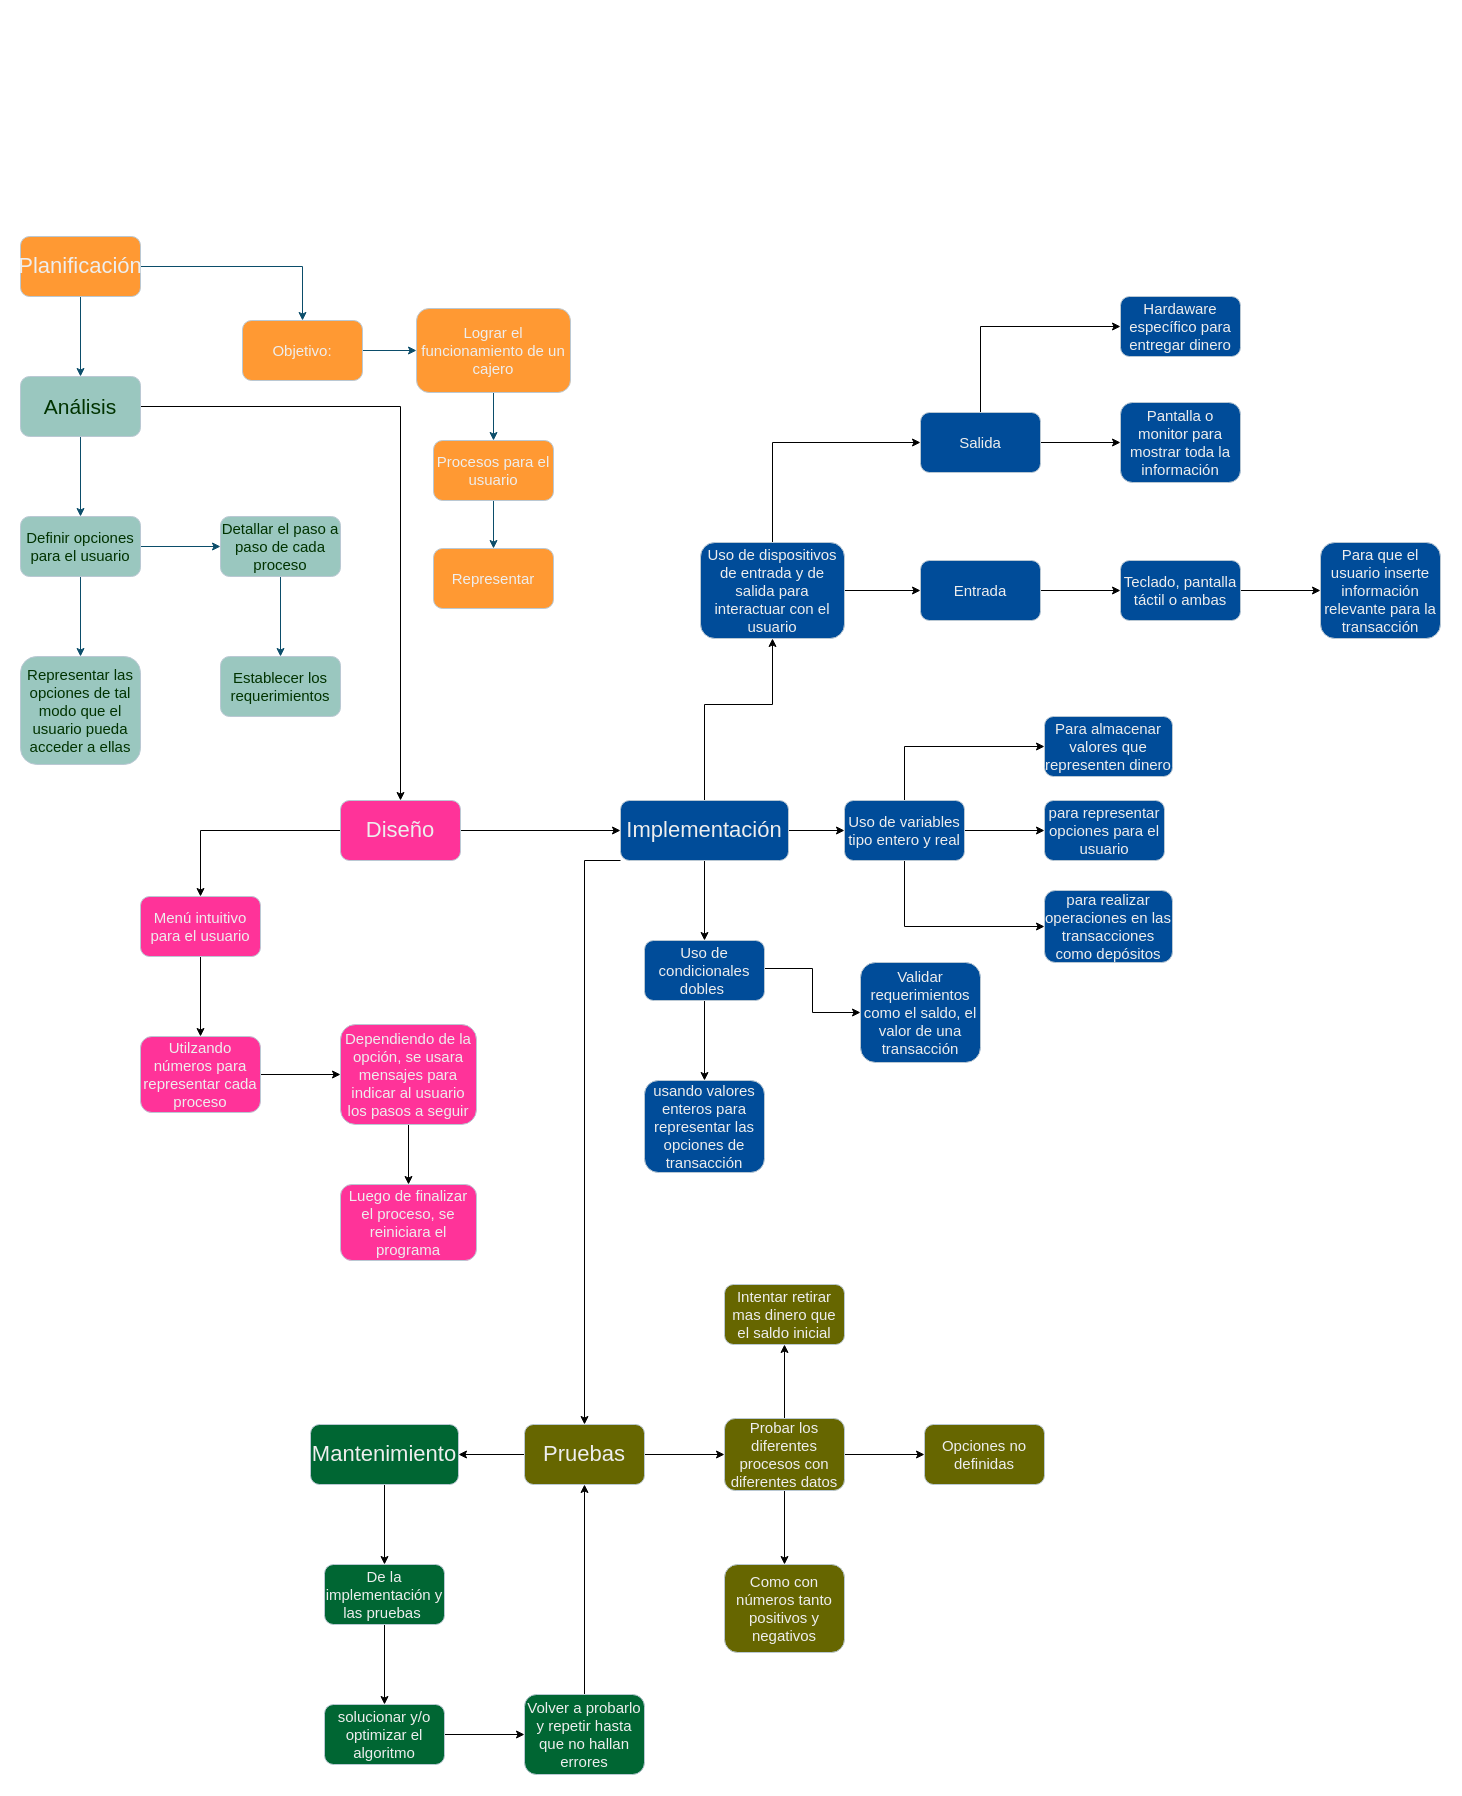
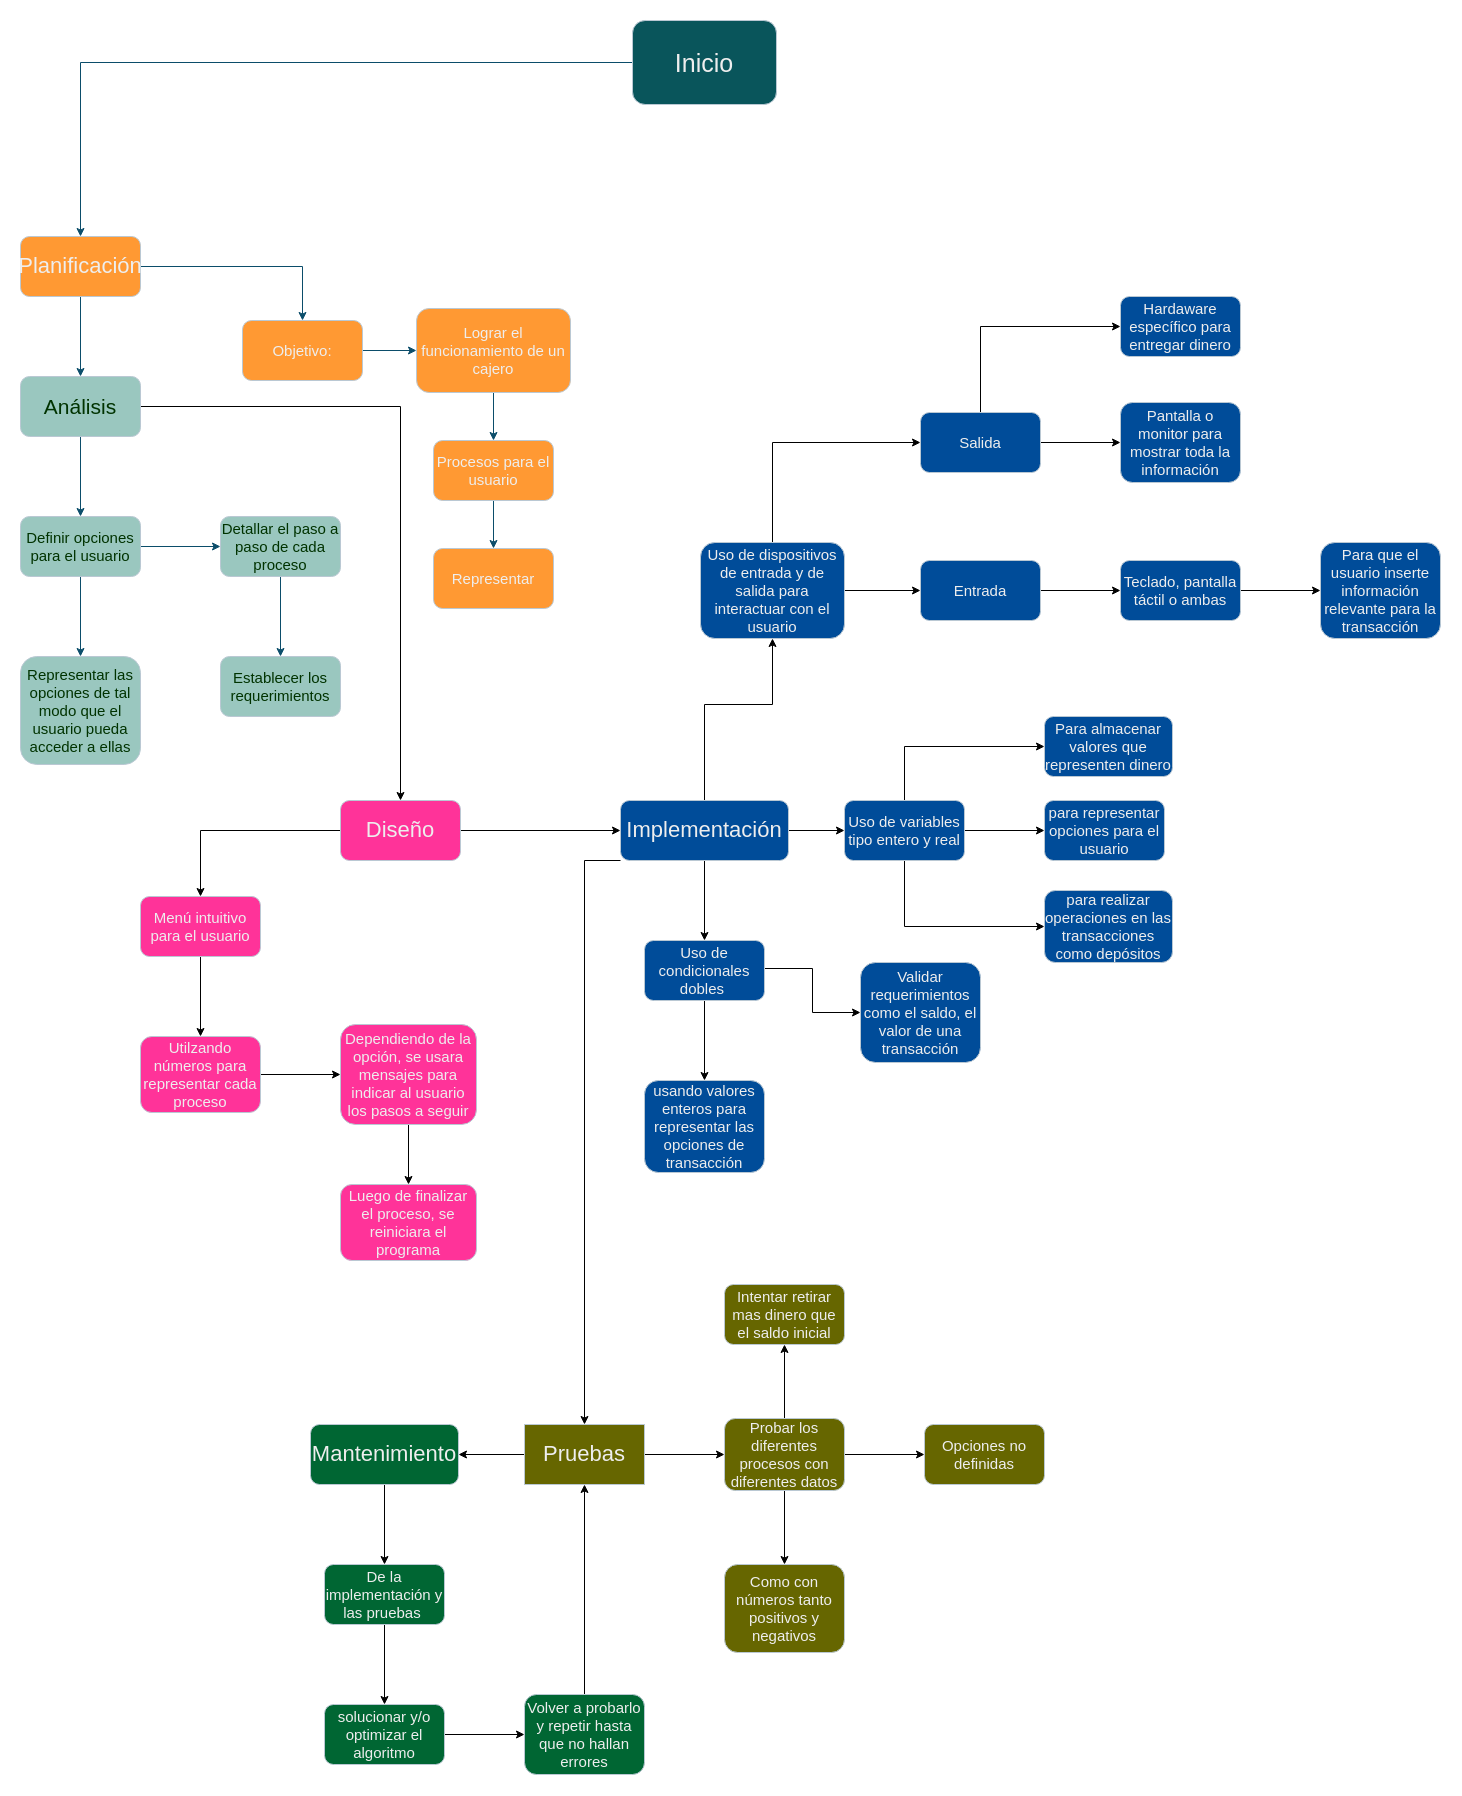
edge "Inicio" -> "Planificación": added
node "Inicio": added
node "Pruebas": shape rounded rectangle -> rectangle
